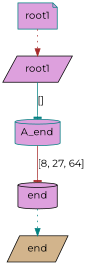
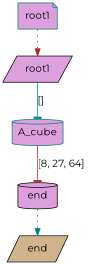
node "A_end": label "A_end" -> "A_cube"
